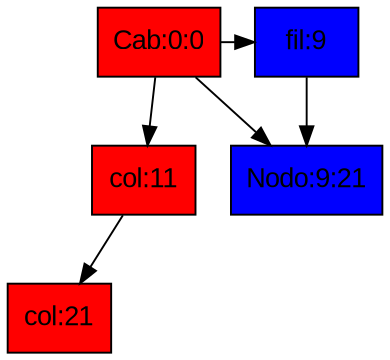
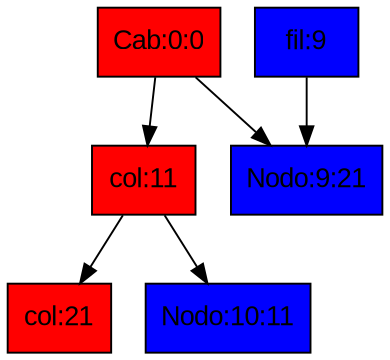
edge "Cab:0:0" -> "fil:9": removed
node "Nodo:10:11": added
